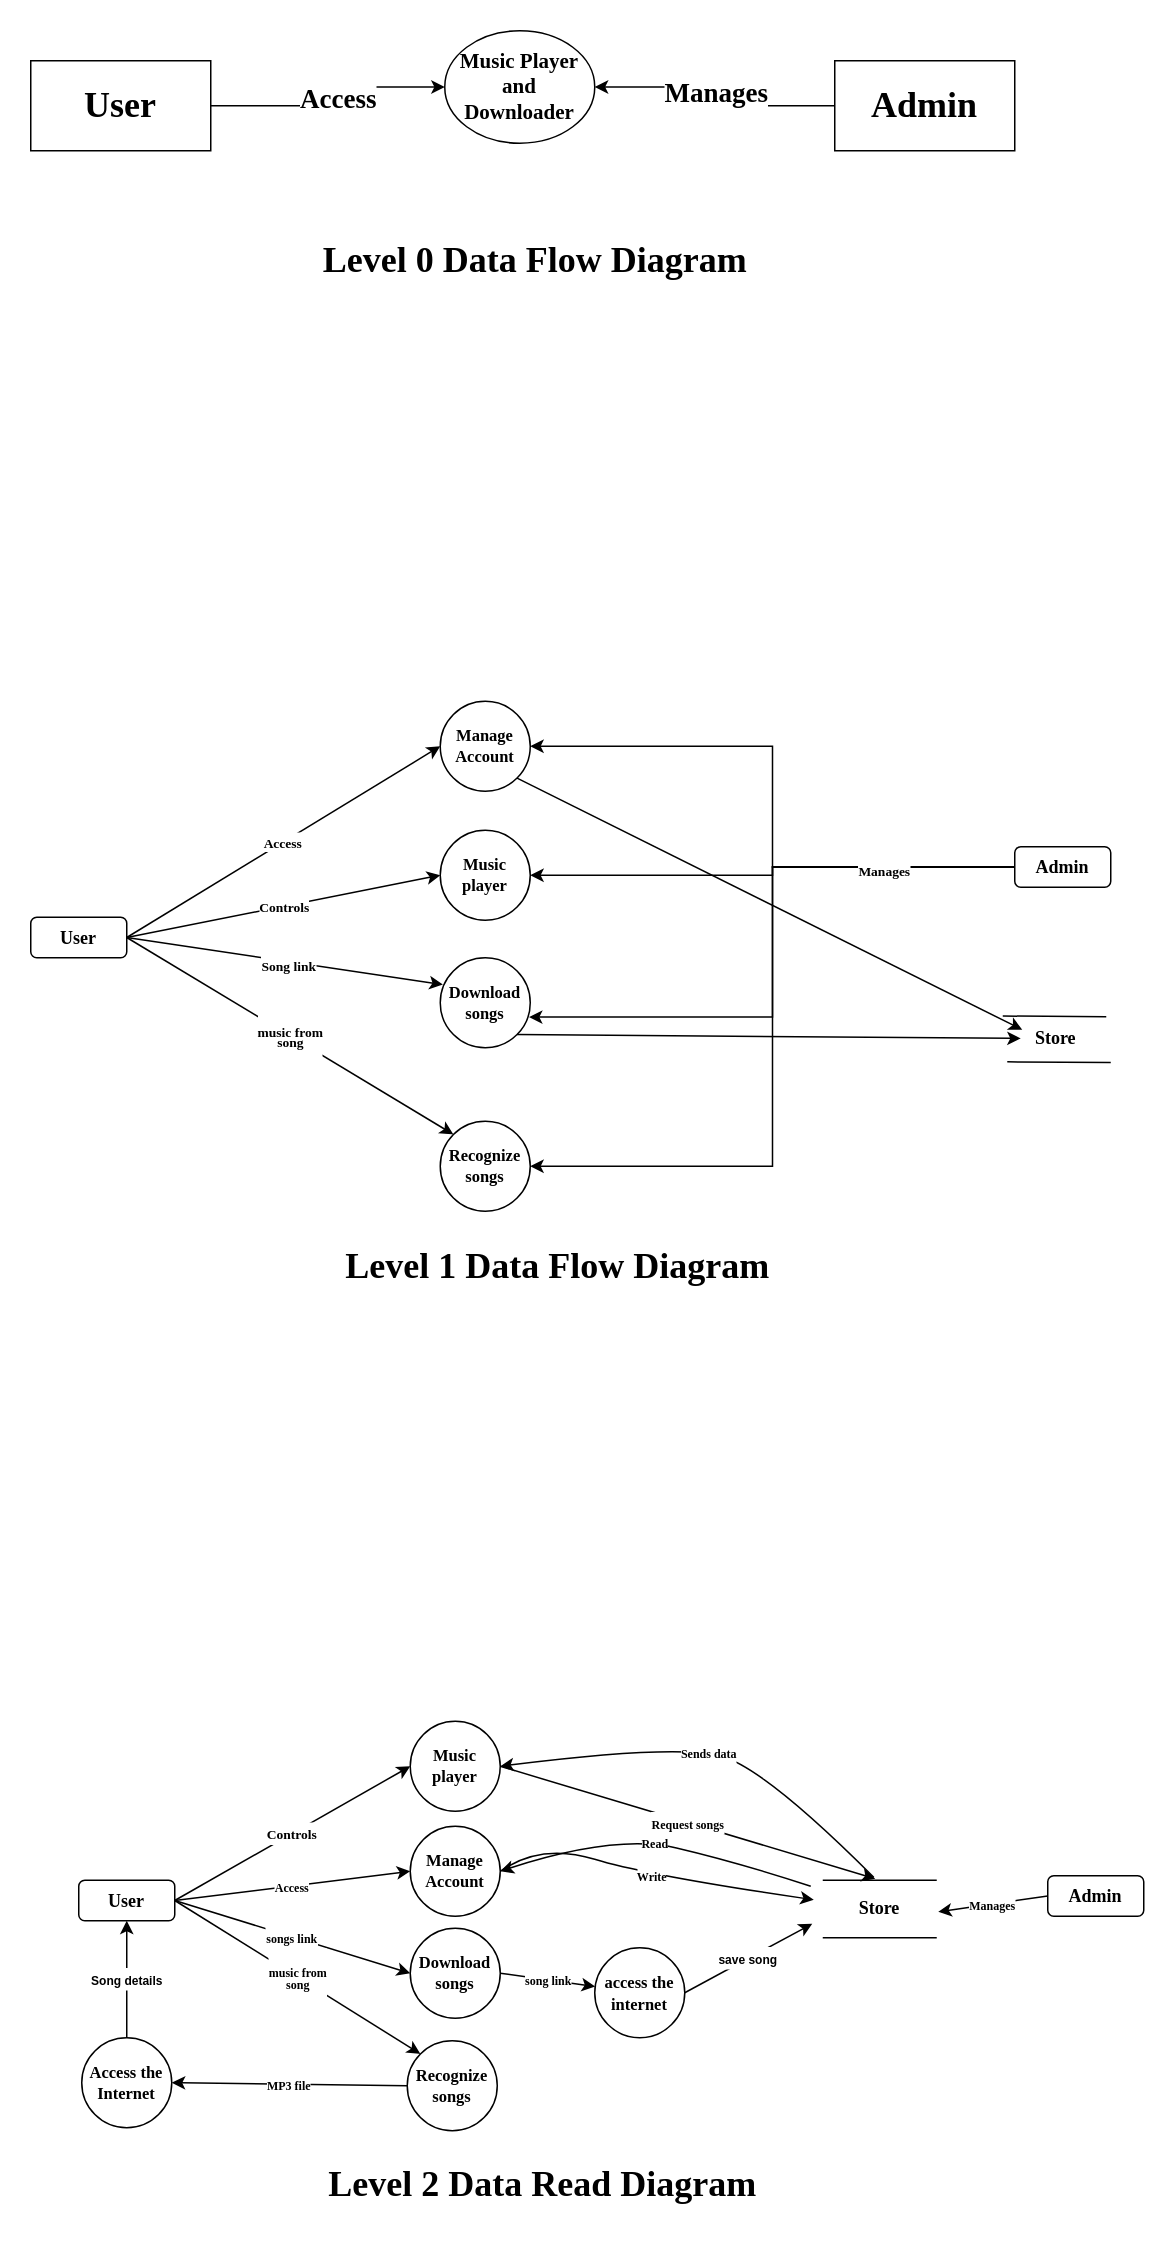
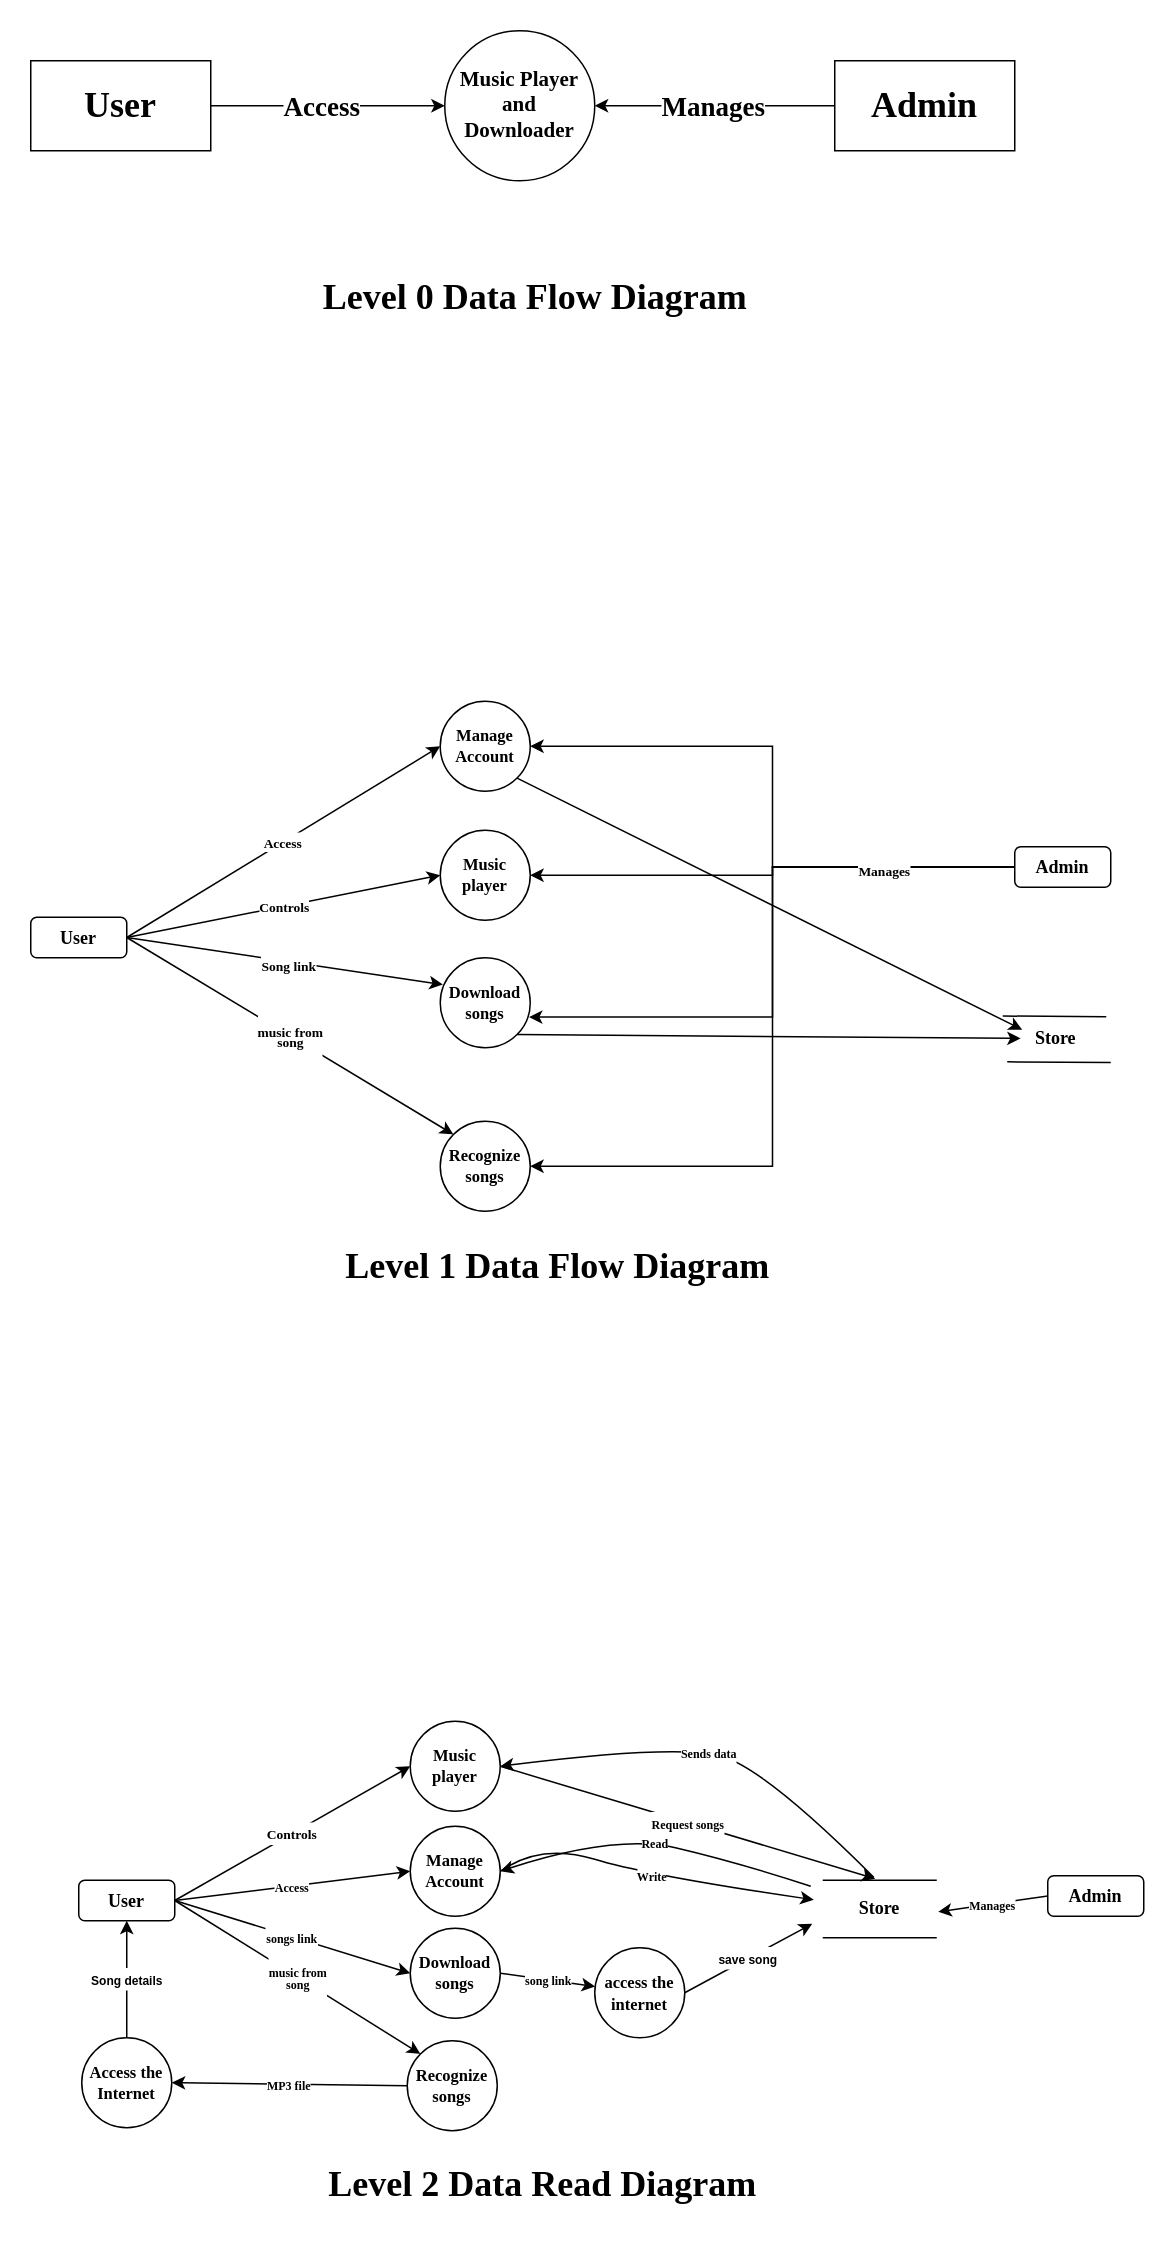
node "Music Player and Downloader": size 150x113 -> 150x150
node "Level 0 Data Flow Diagram": moved (535, 260) -> (535, 298)
